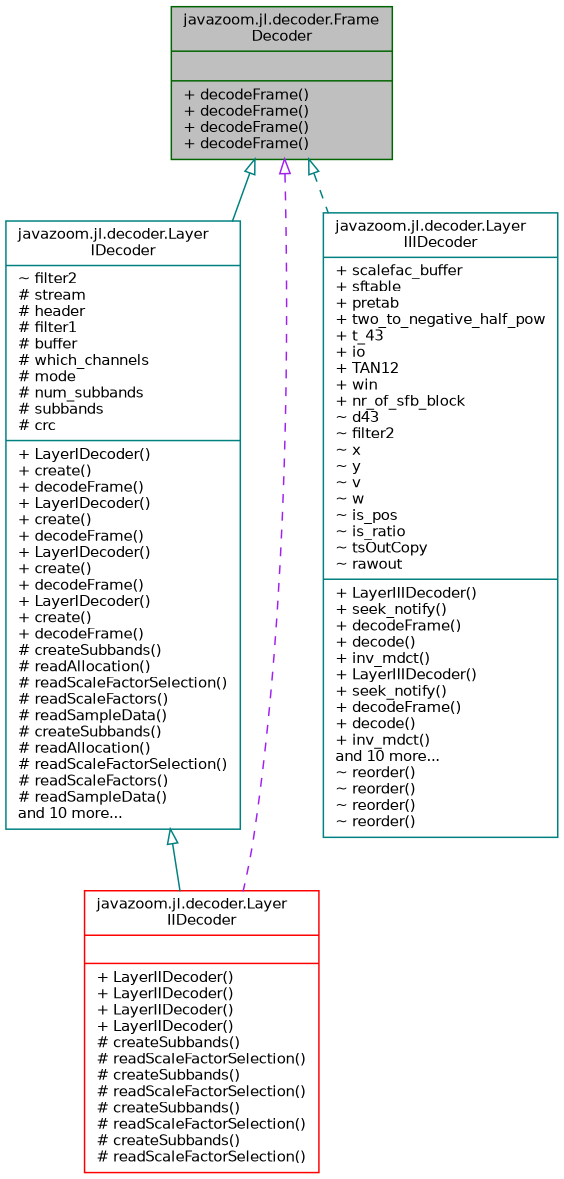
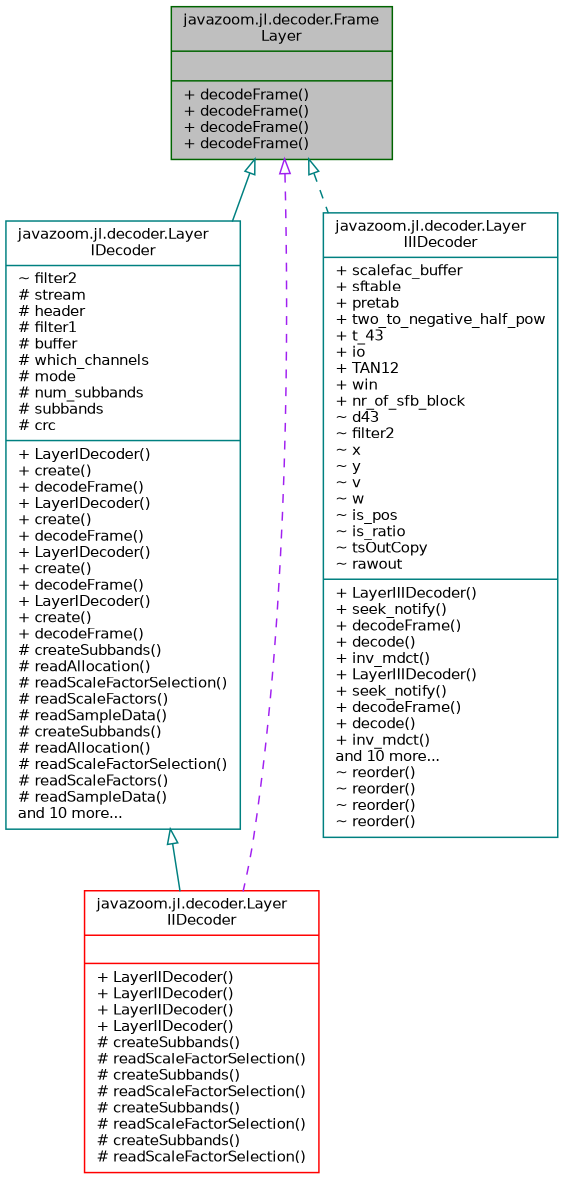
node "javazoom.jl.decoder.Frame": text "Decoder" -> "Layer"
